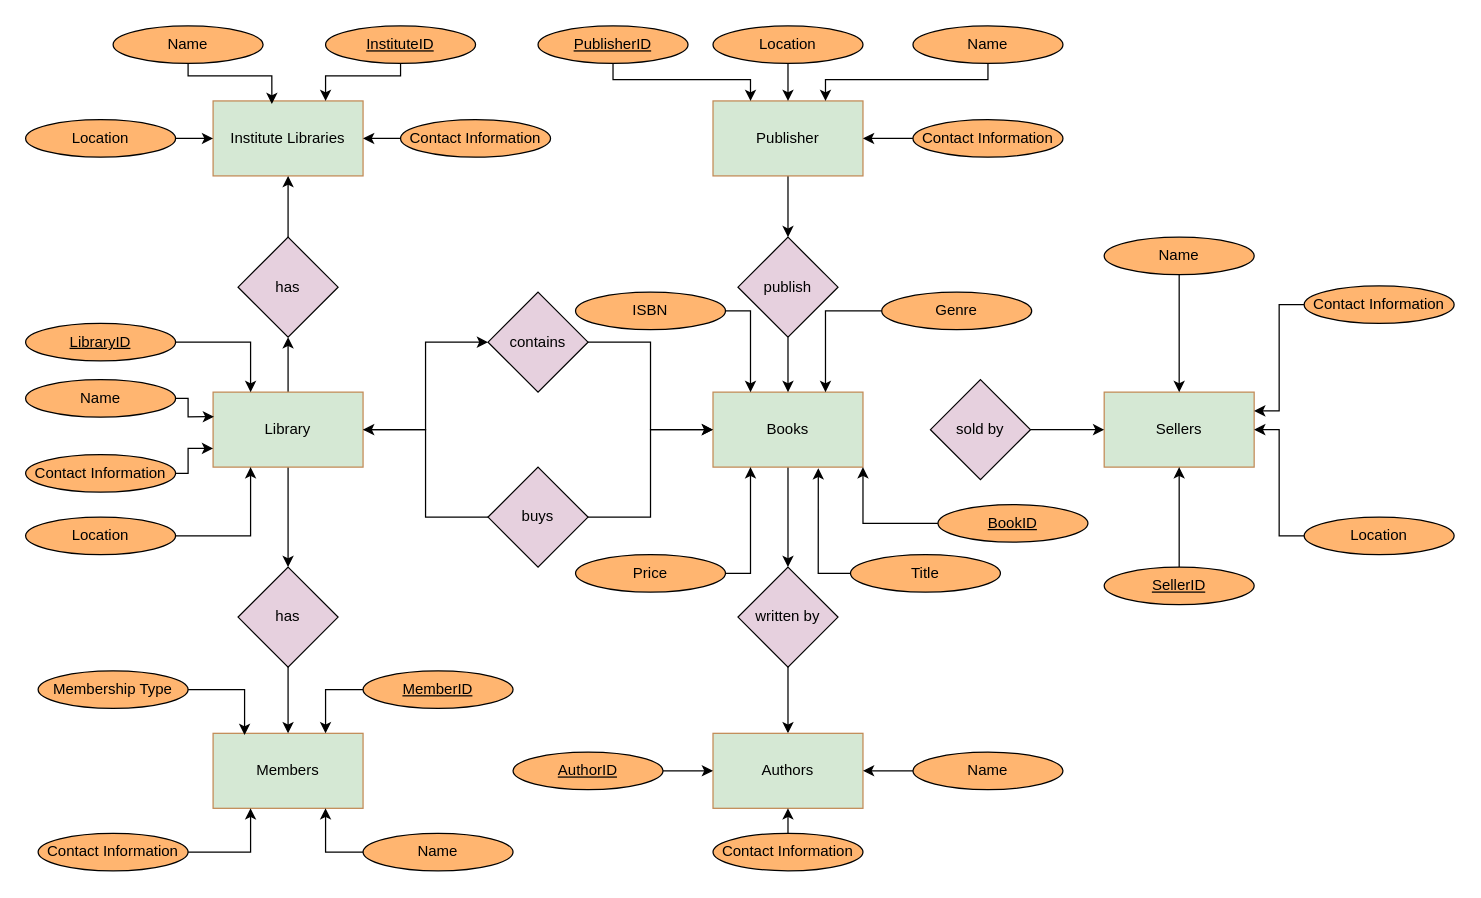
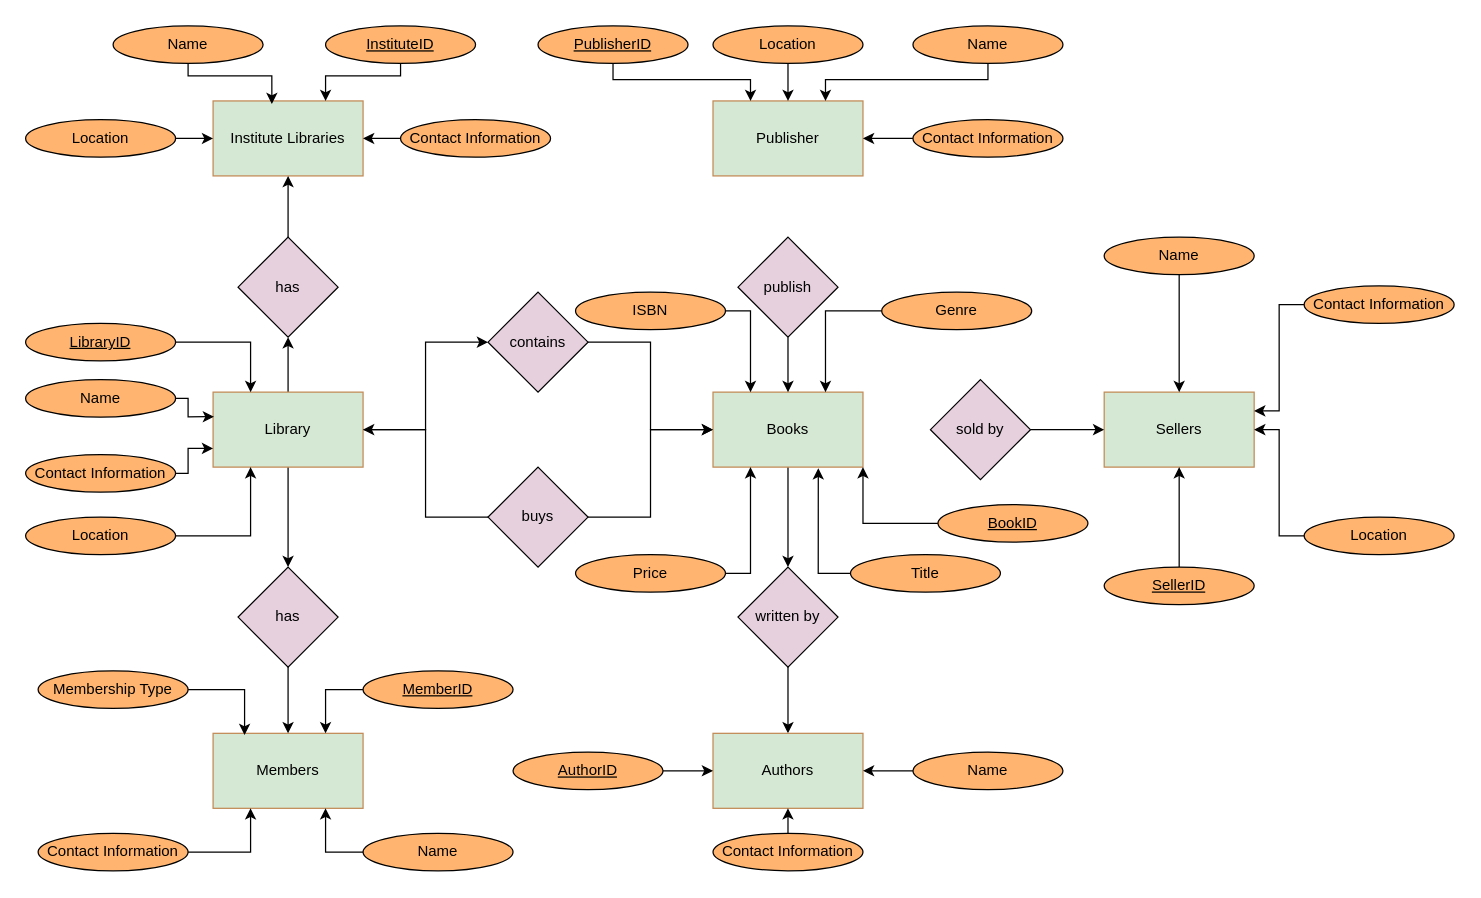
edge "Publisher" -> "publish": removed
